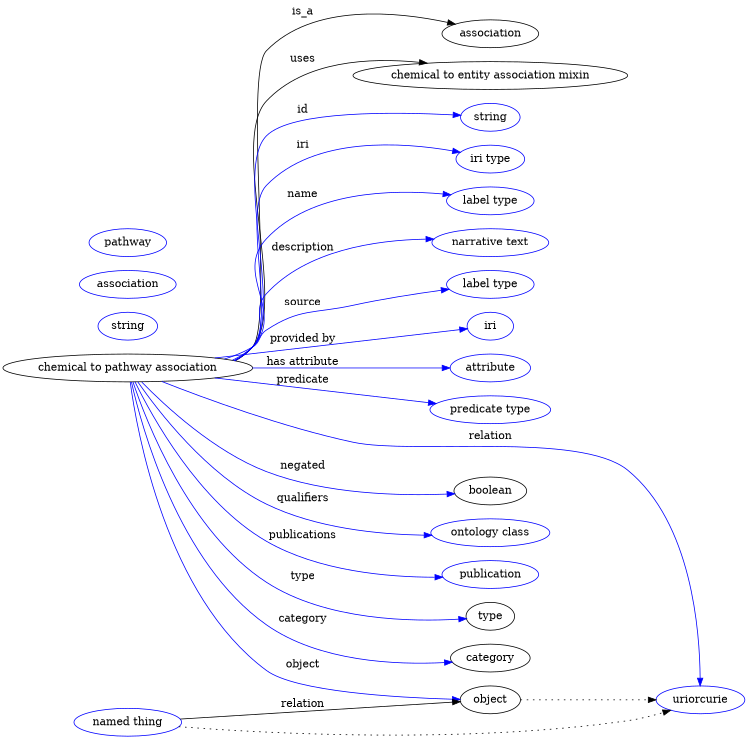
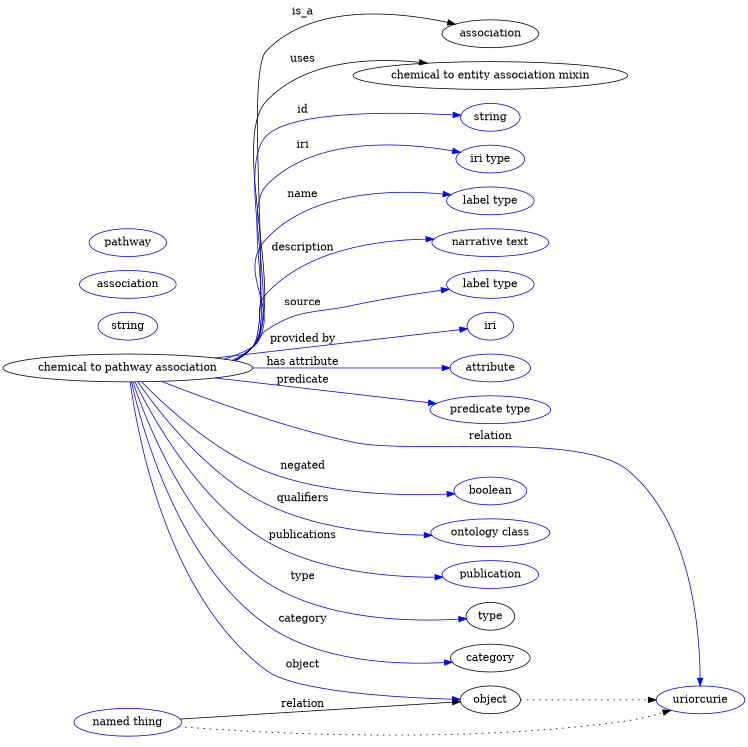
node "boolean": color black -> blue
